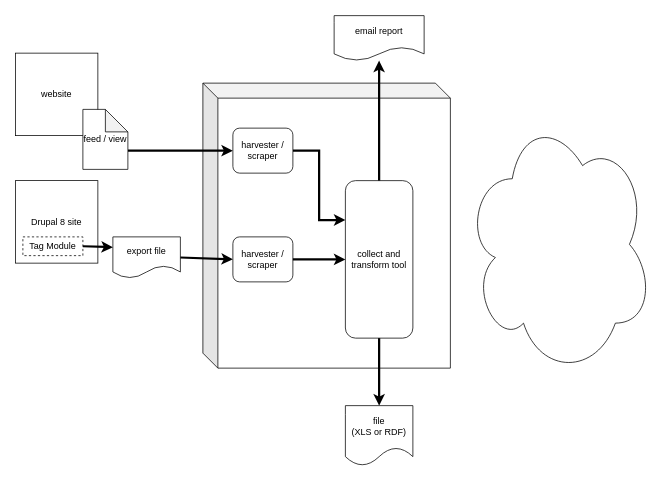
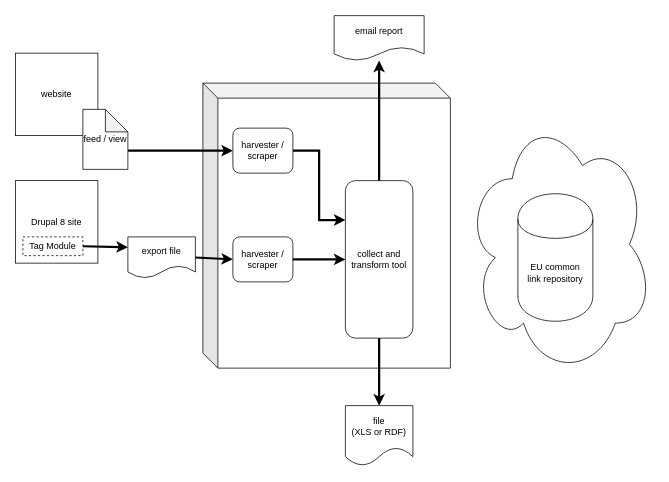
node "export file": moved (147, 257) -> (162, 257)
node "EU common link repository": added
